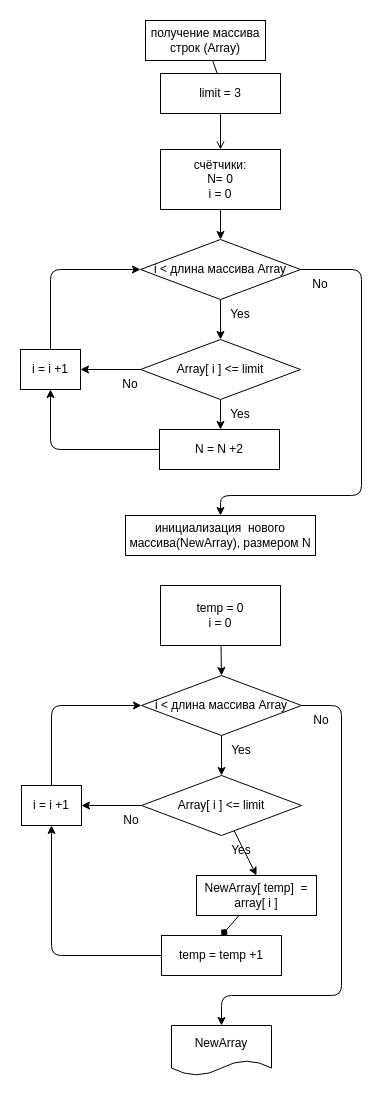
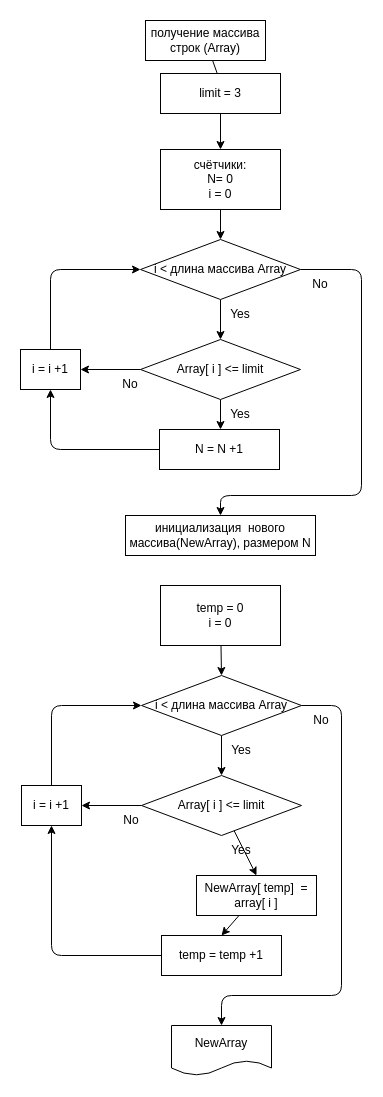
edge "limit = 3" -> "счётчики: N= 0 i = 0": arrowhead open -> classic
node "N = N +2": label "N = N +2" -> "N = N +1"
edge "NewArray[ temp] = array[ i ]" -> "temp = temp +1": arrowhead diamond -> classic
